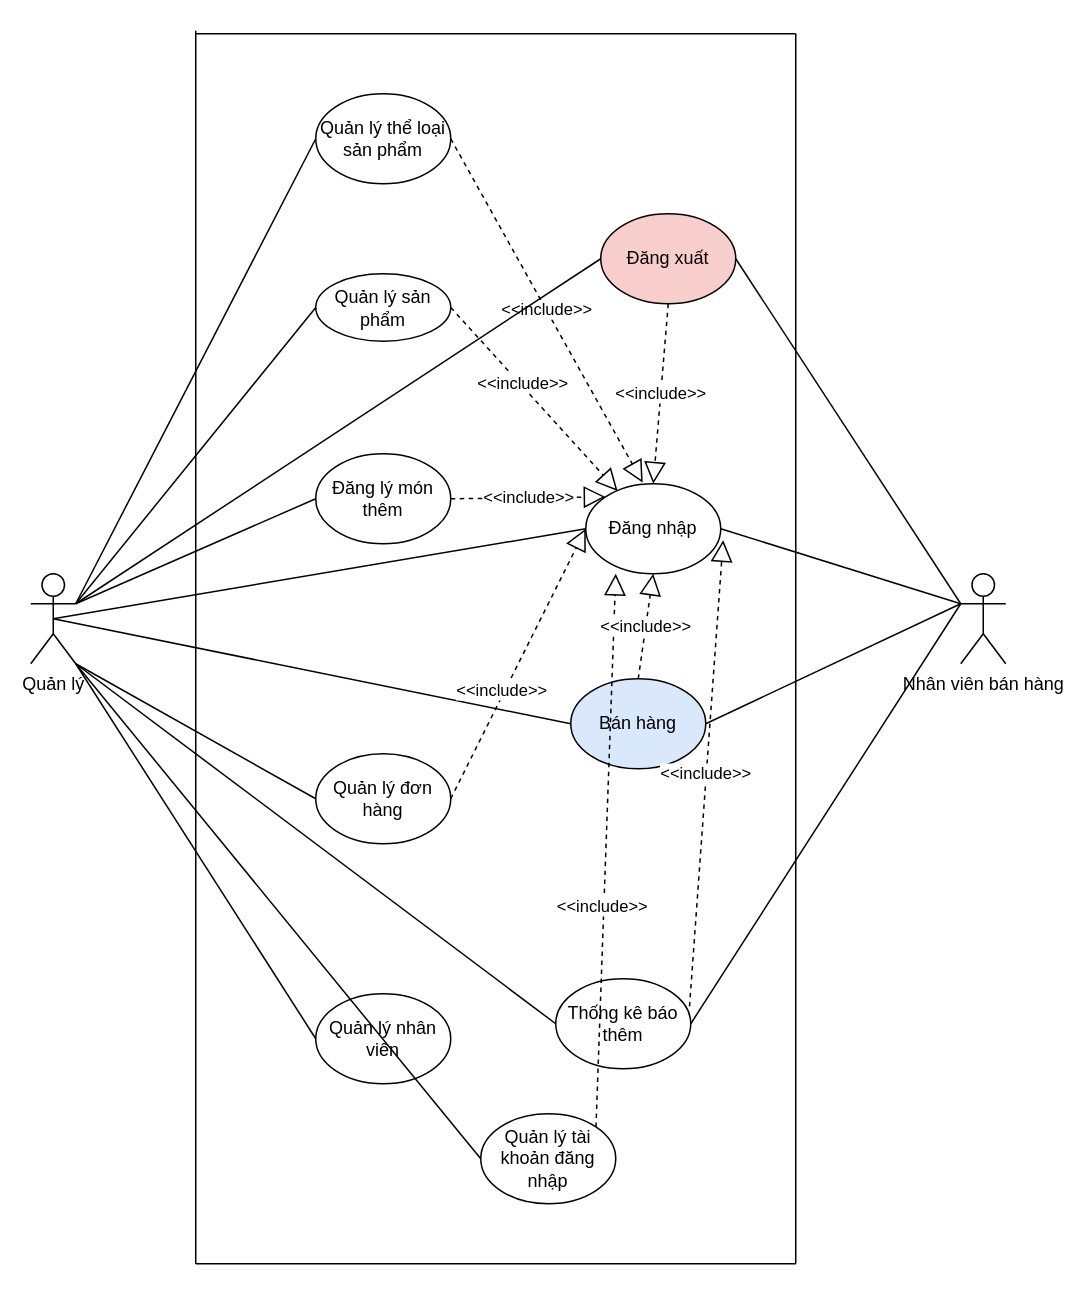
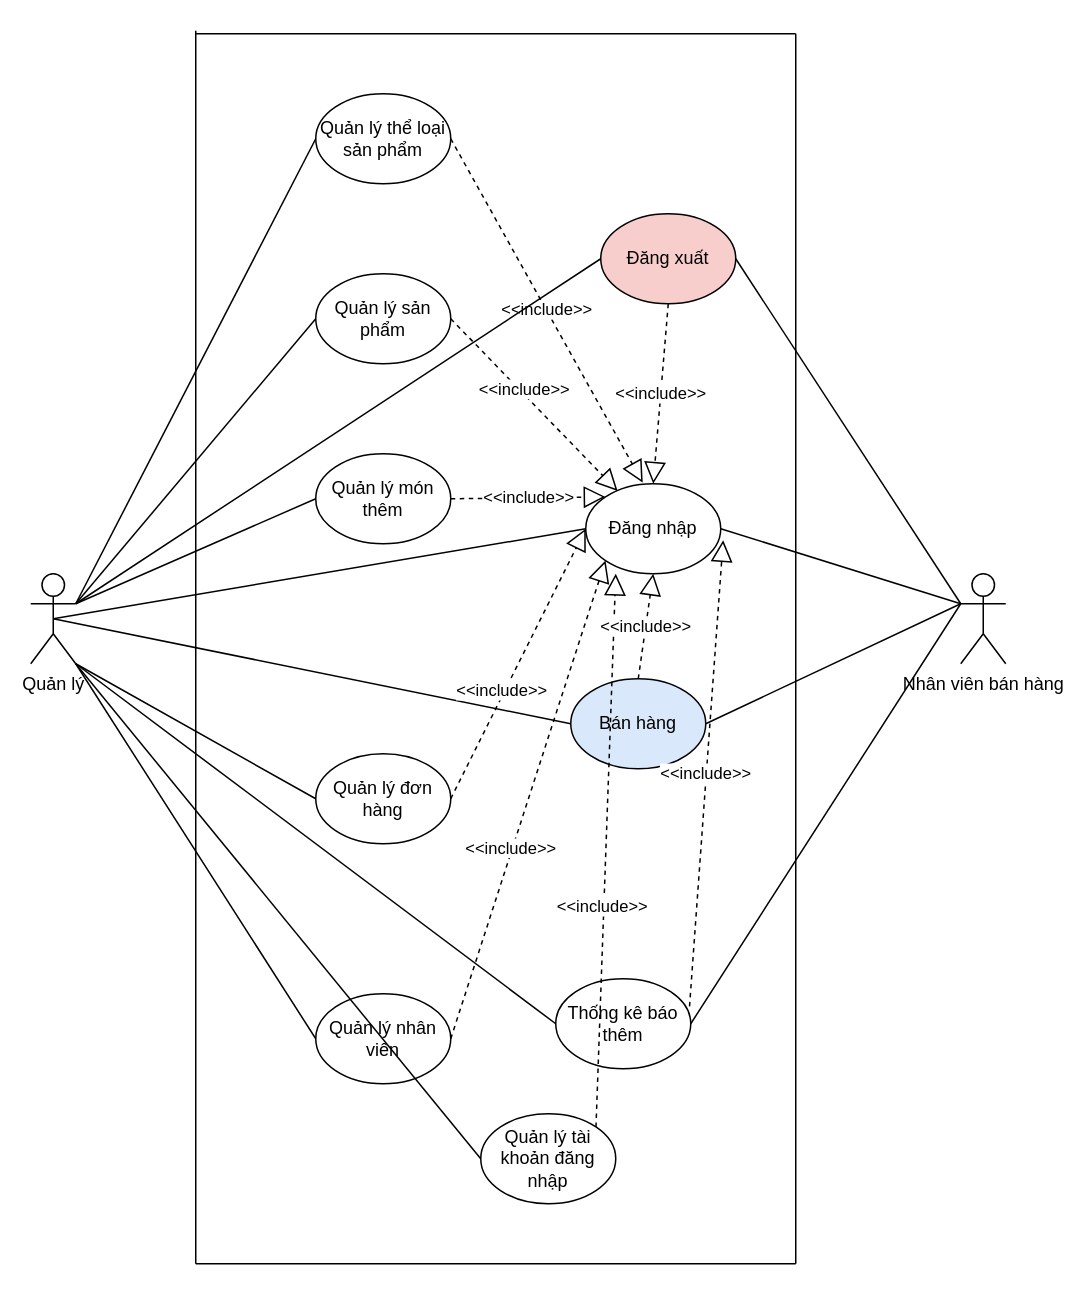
node "Quản lý sản phẩm": size 135x68 -> 135x90
node "Đăng lý món thêm": label "Đăng lý món thêm" -> "Quản lý món thêm"
edge "Quản lý nhân viên" -> "Đăng nhập": added, label "<<include>>"
